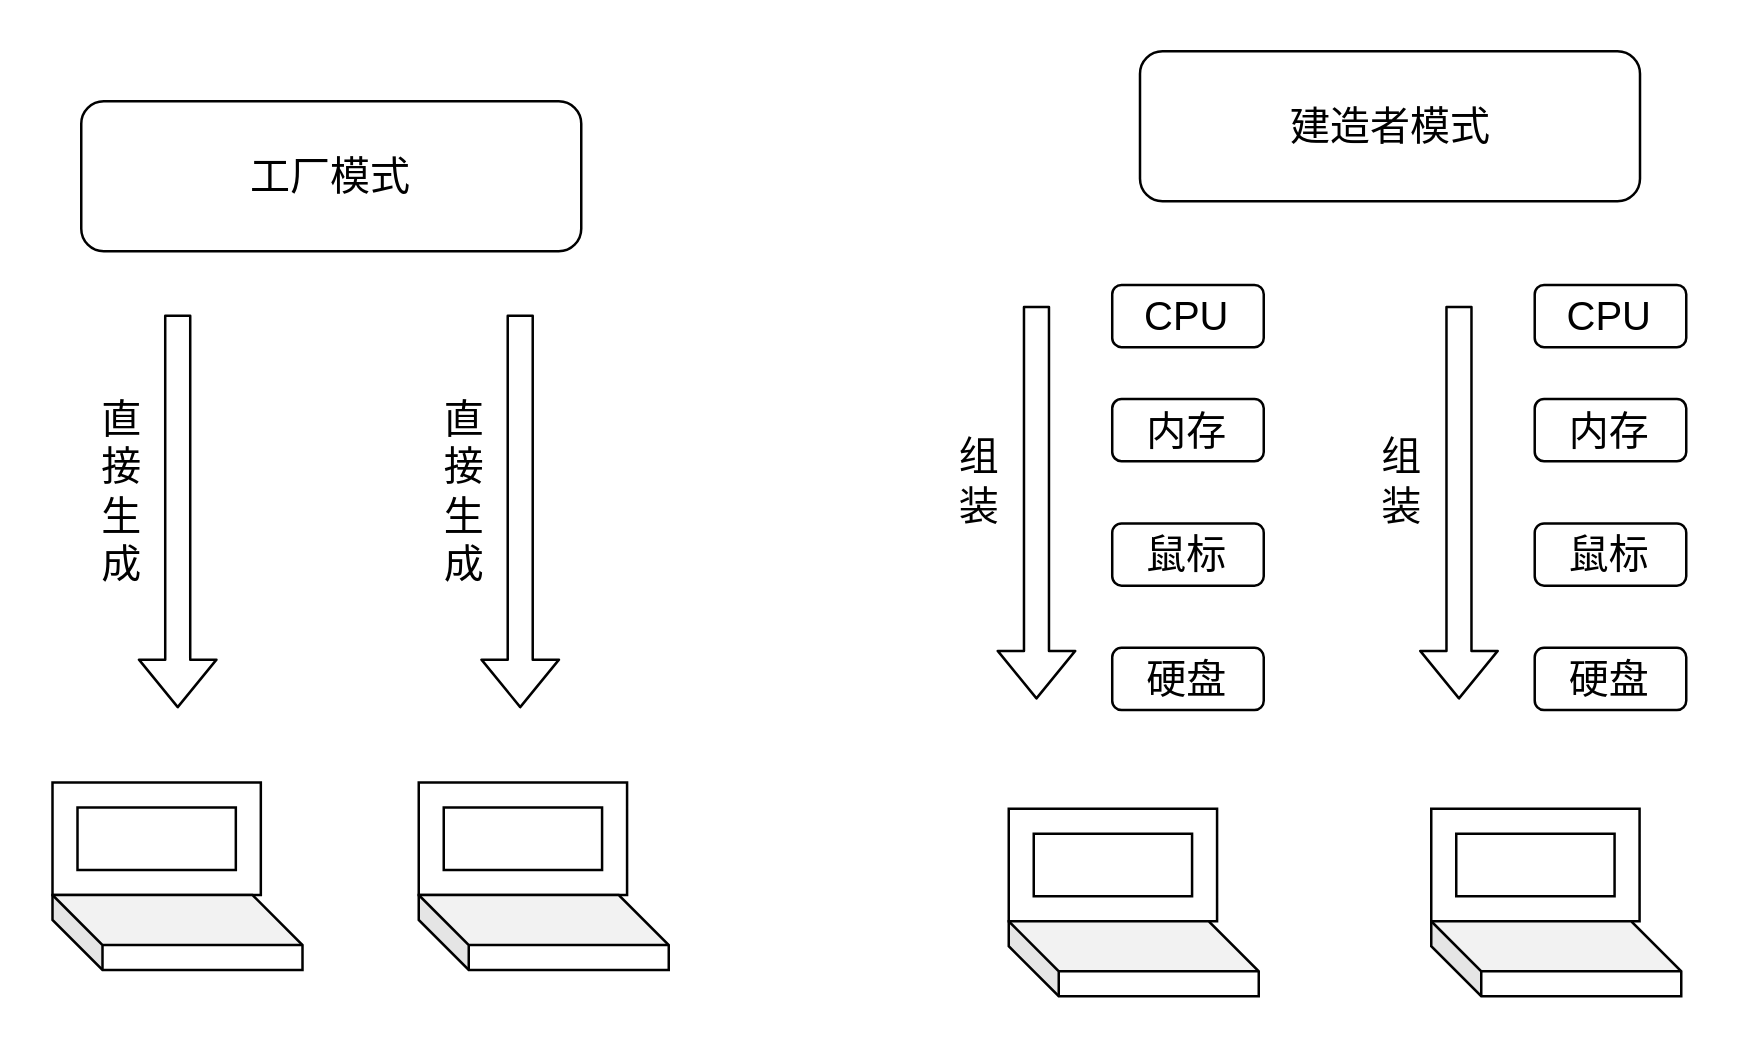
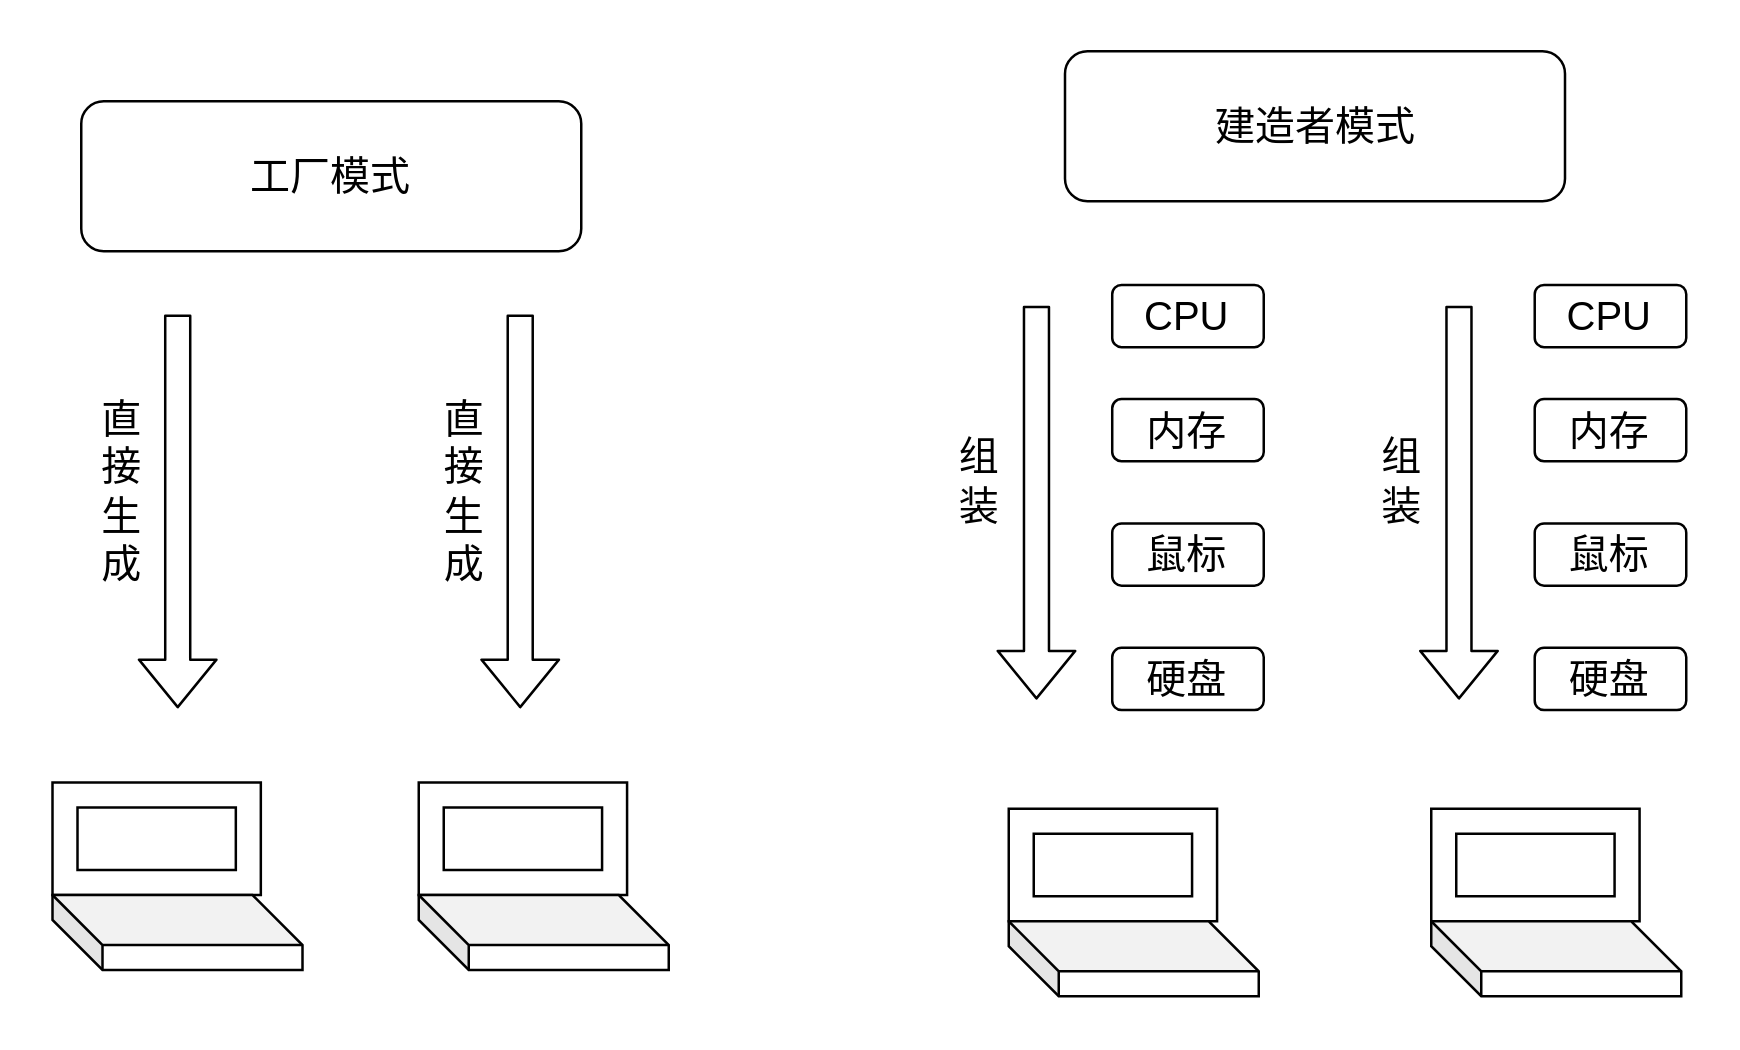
node "建造者模式": moved (1390, 126) -> (1315, 126)
